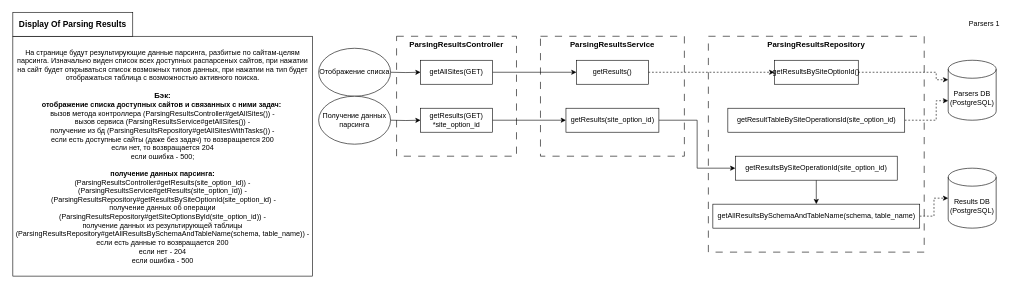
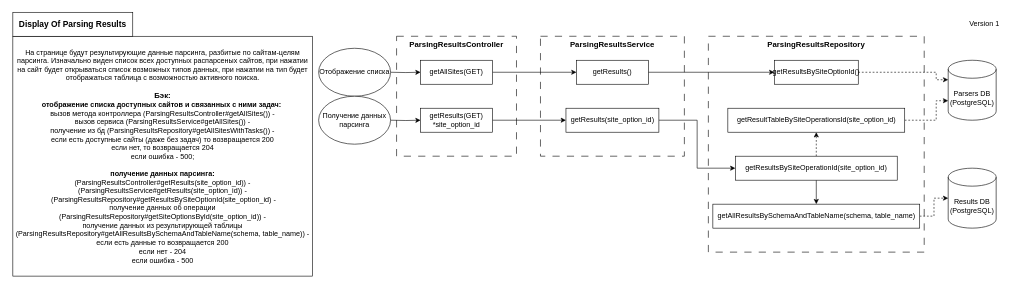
node "Parsers 1": label "Parsers 1" -> "Version 1"
edge "getResults()" -> "getResultsBySiteOptionId()": style dashed -> solid
edge "getResultsBySiteOperationId(site_option_id)" -> "getResultTableBySiteOperationsId(site_option_id)": added
